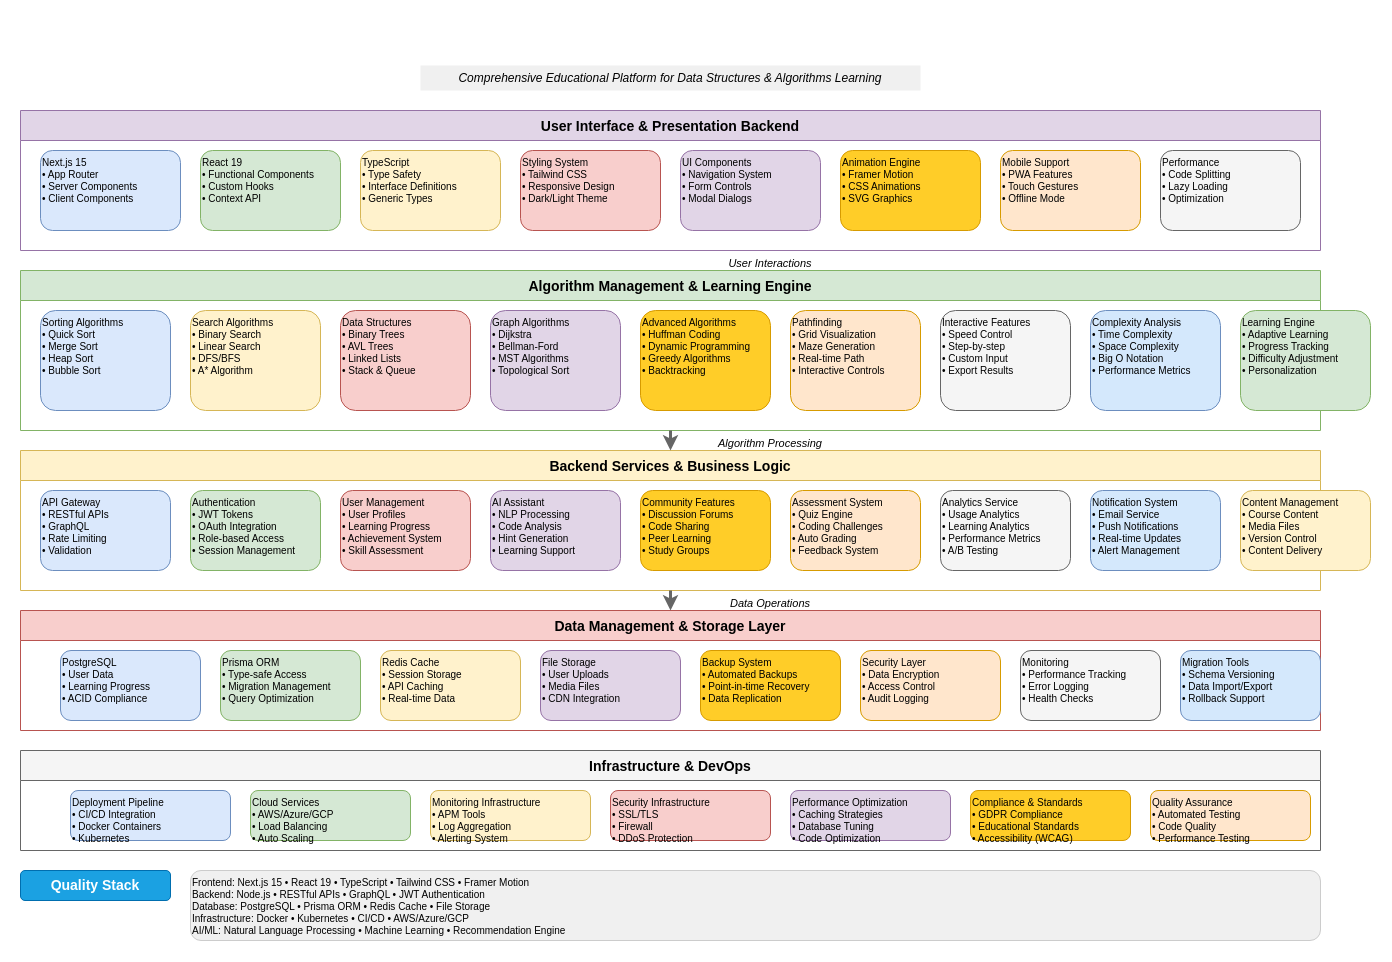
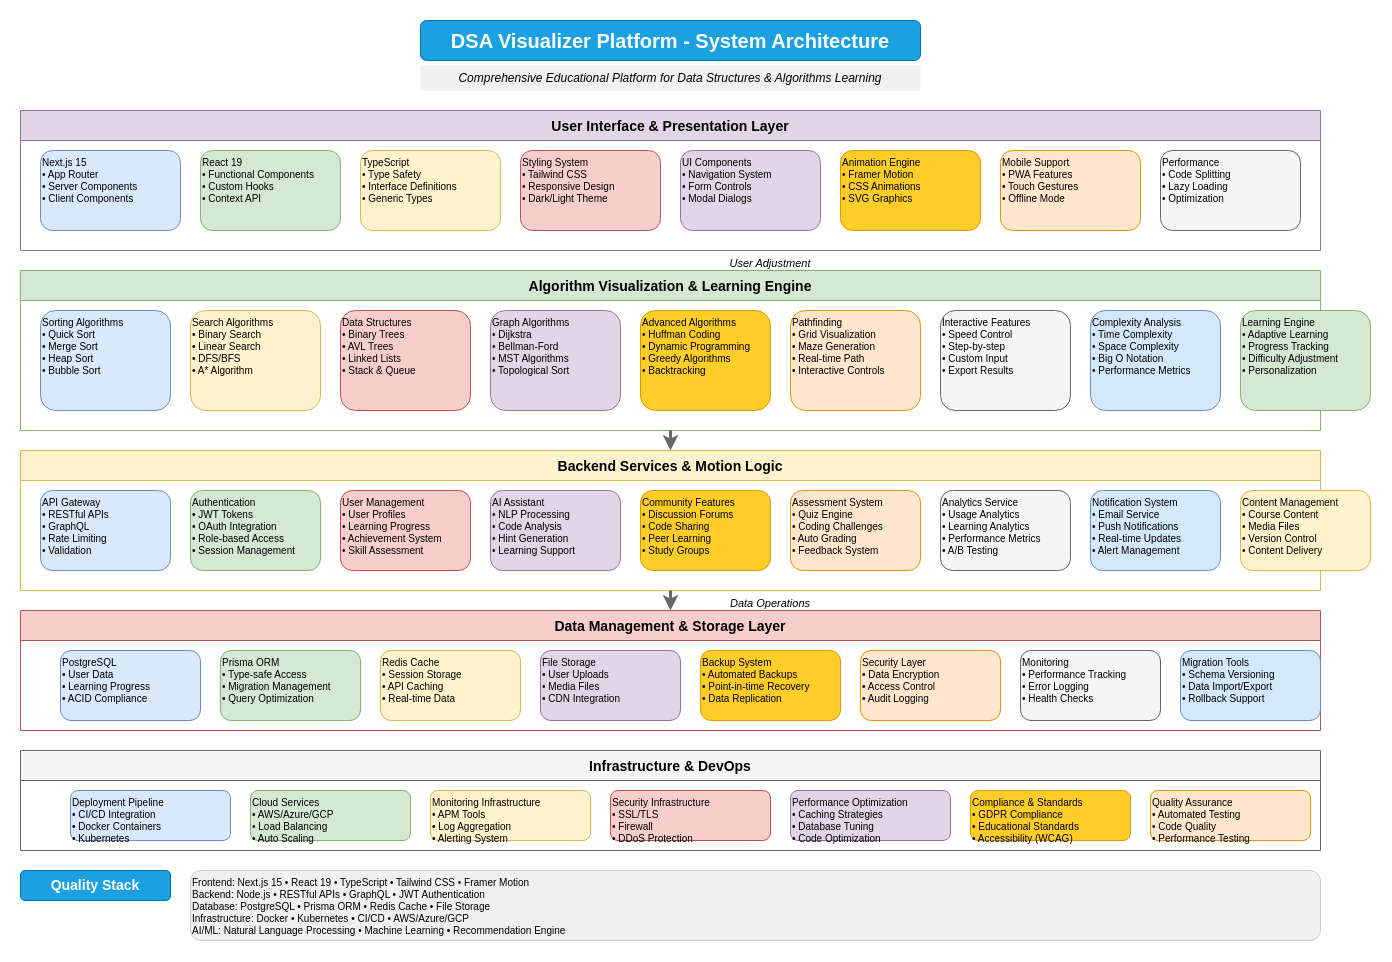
node "DSA Visualizer Platform - System Architecture": added
node "User Interface & Presentation Backend": label "User Interface & Presentation Backend" -> "User Interface & Presentation Layer"
node "User Interactions": label "User Interactions" -> "User Adjustment"
node "Algorithm Management & Learning Engine": label "Algorithm Management & Learning Engine" -> "Algorithm Visualization & Learning Engine"
node "Algorithm Processing": removed
node "Backend Services & Business Logic": label "Backend Services & Business Logic" -> "Backend Services & Motion Logic"
